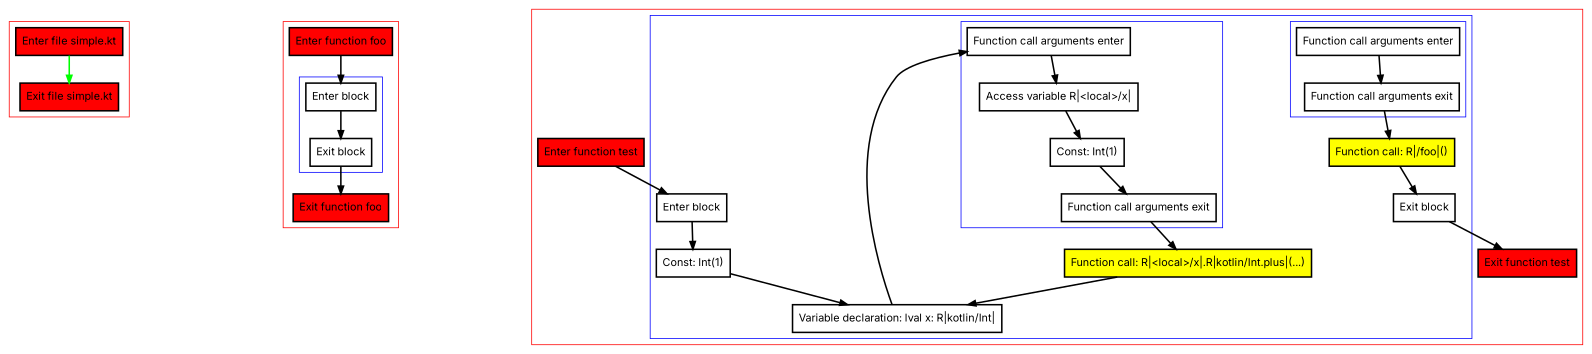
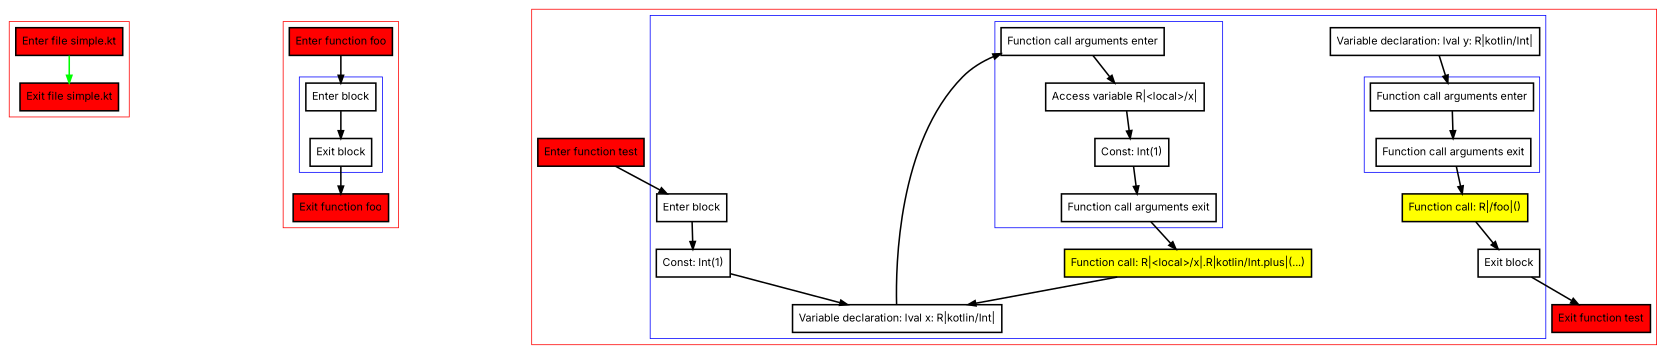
node "Variable declaration: lval y: R|kotlin/Int|": added
